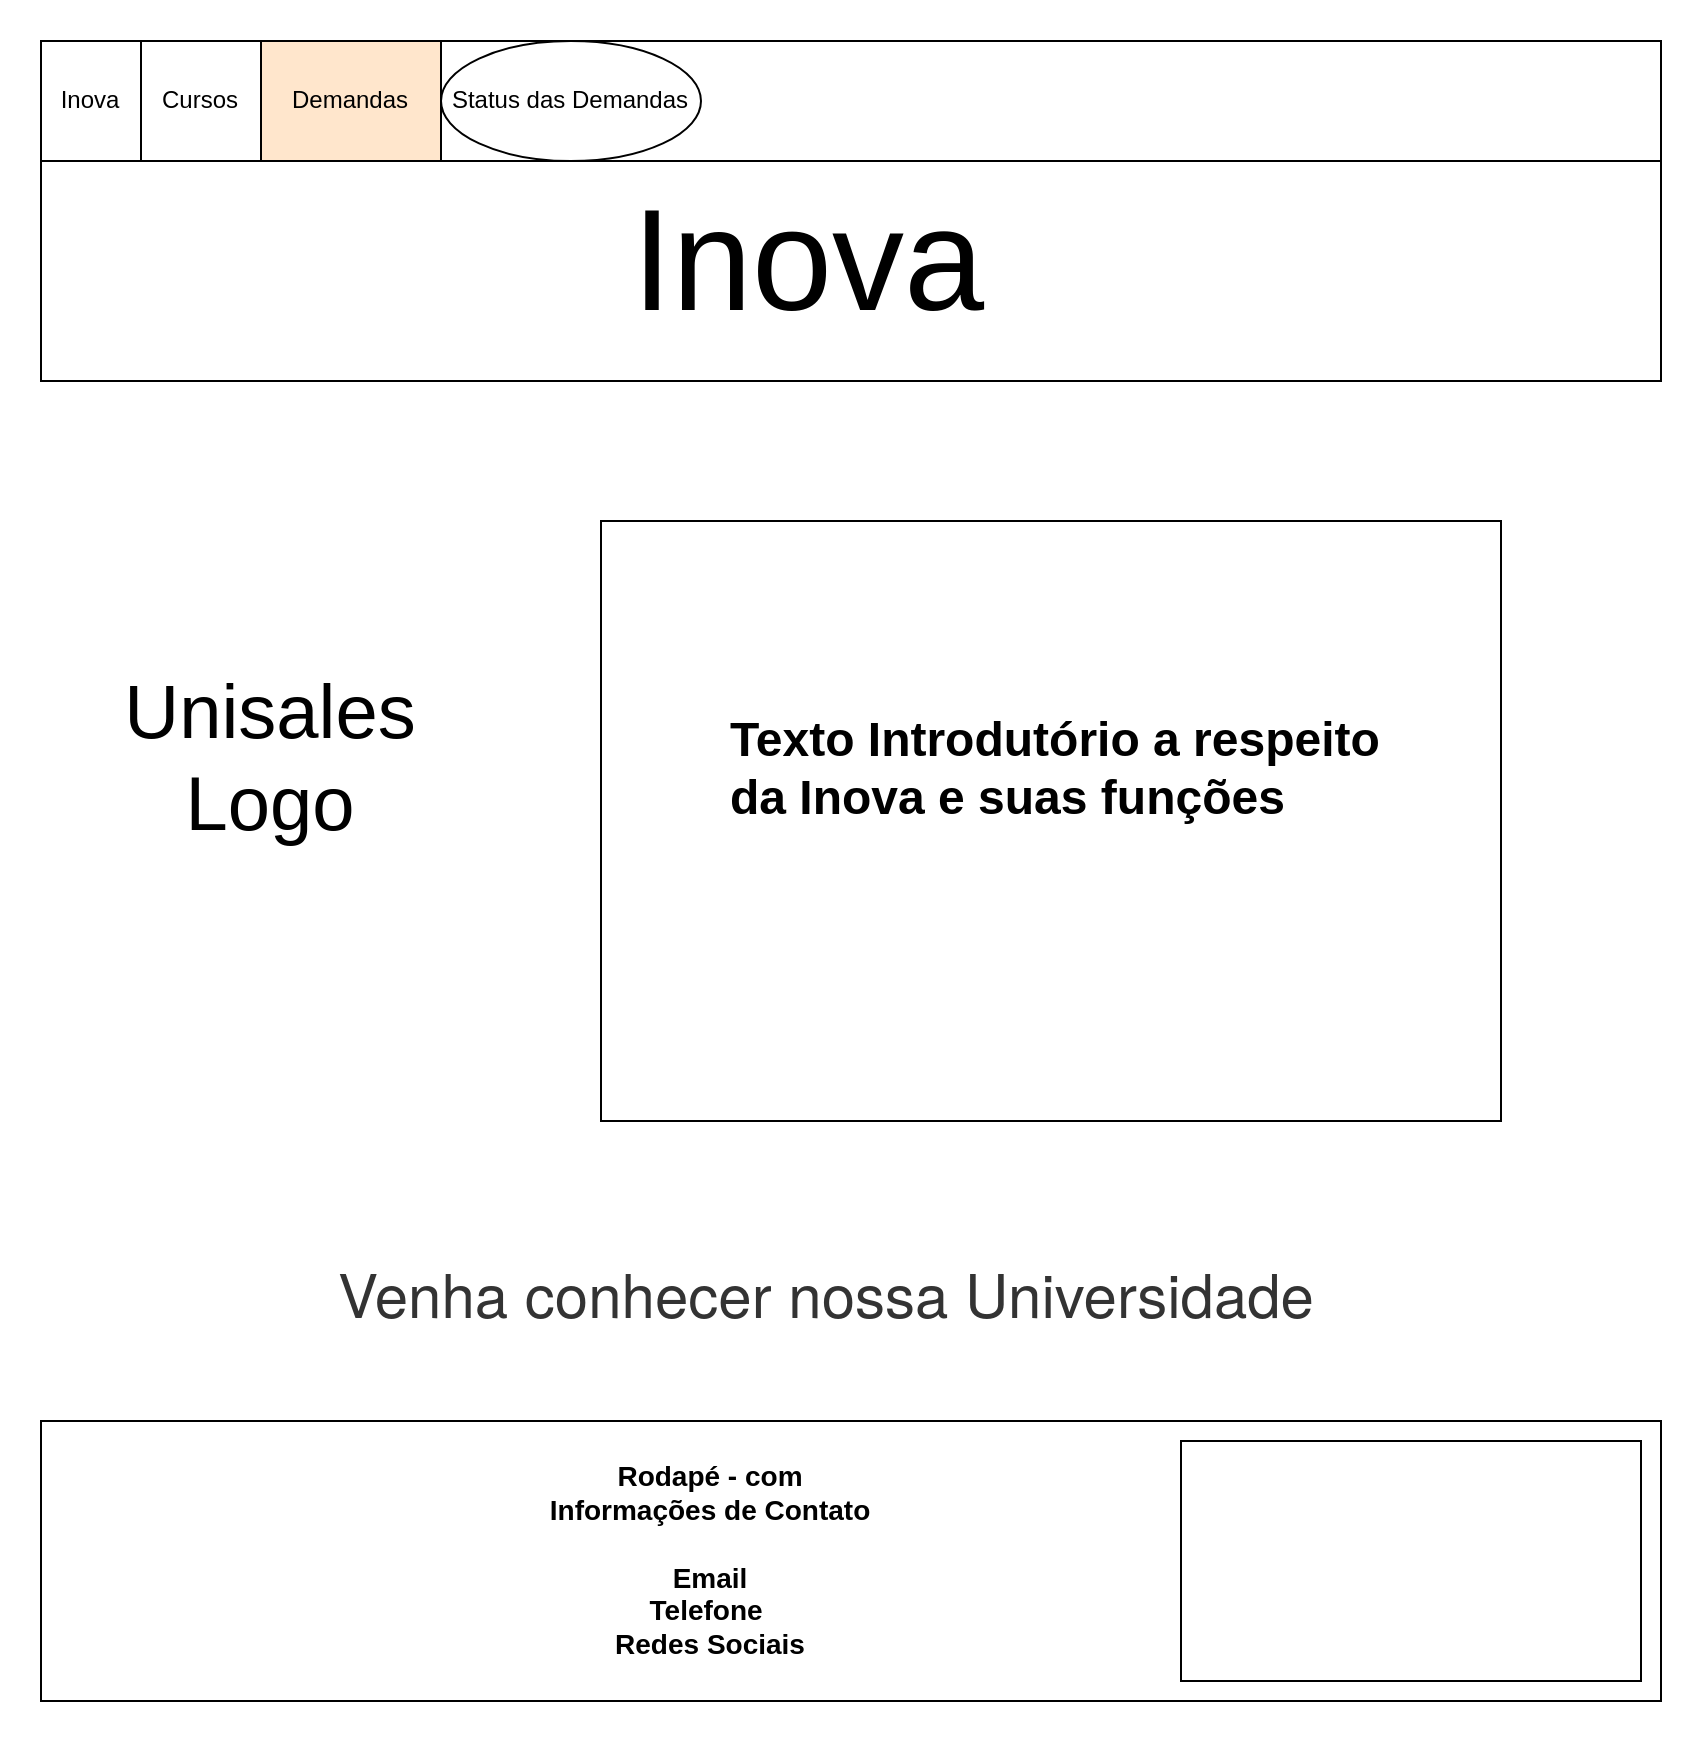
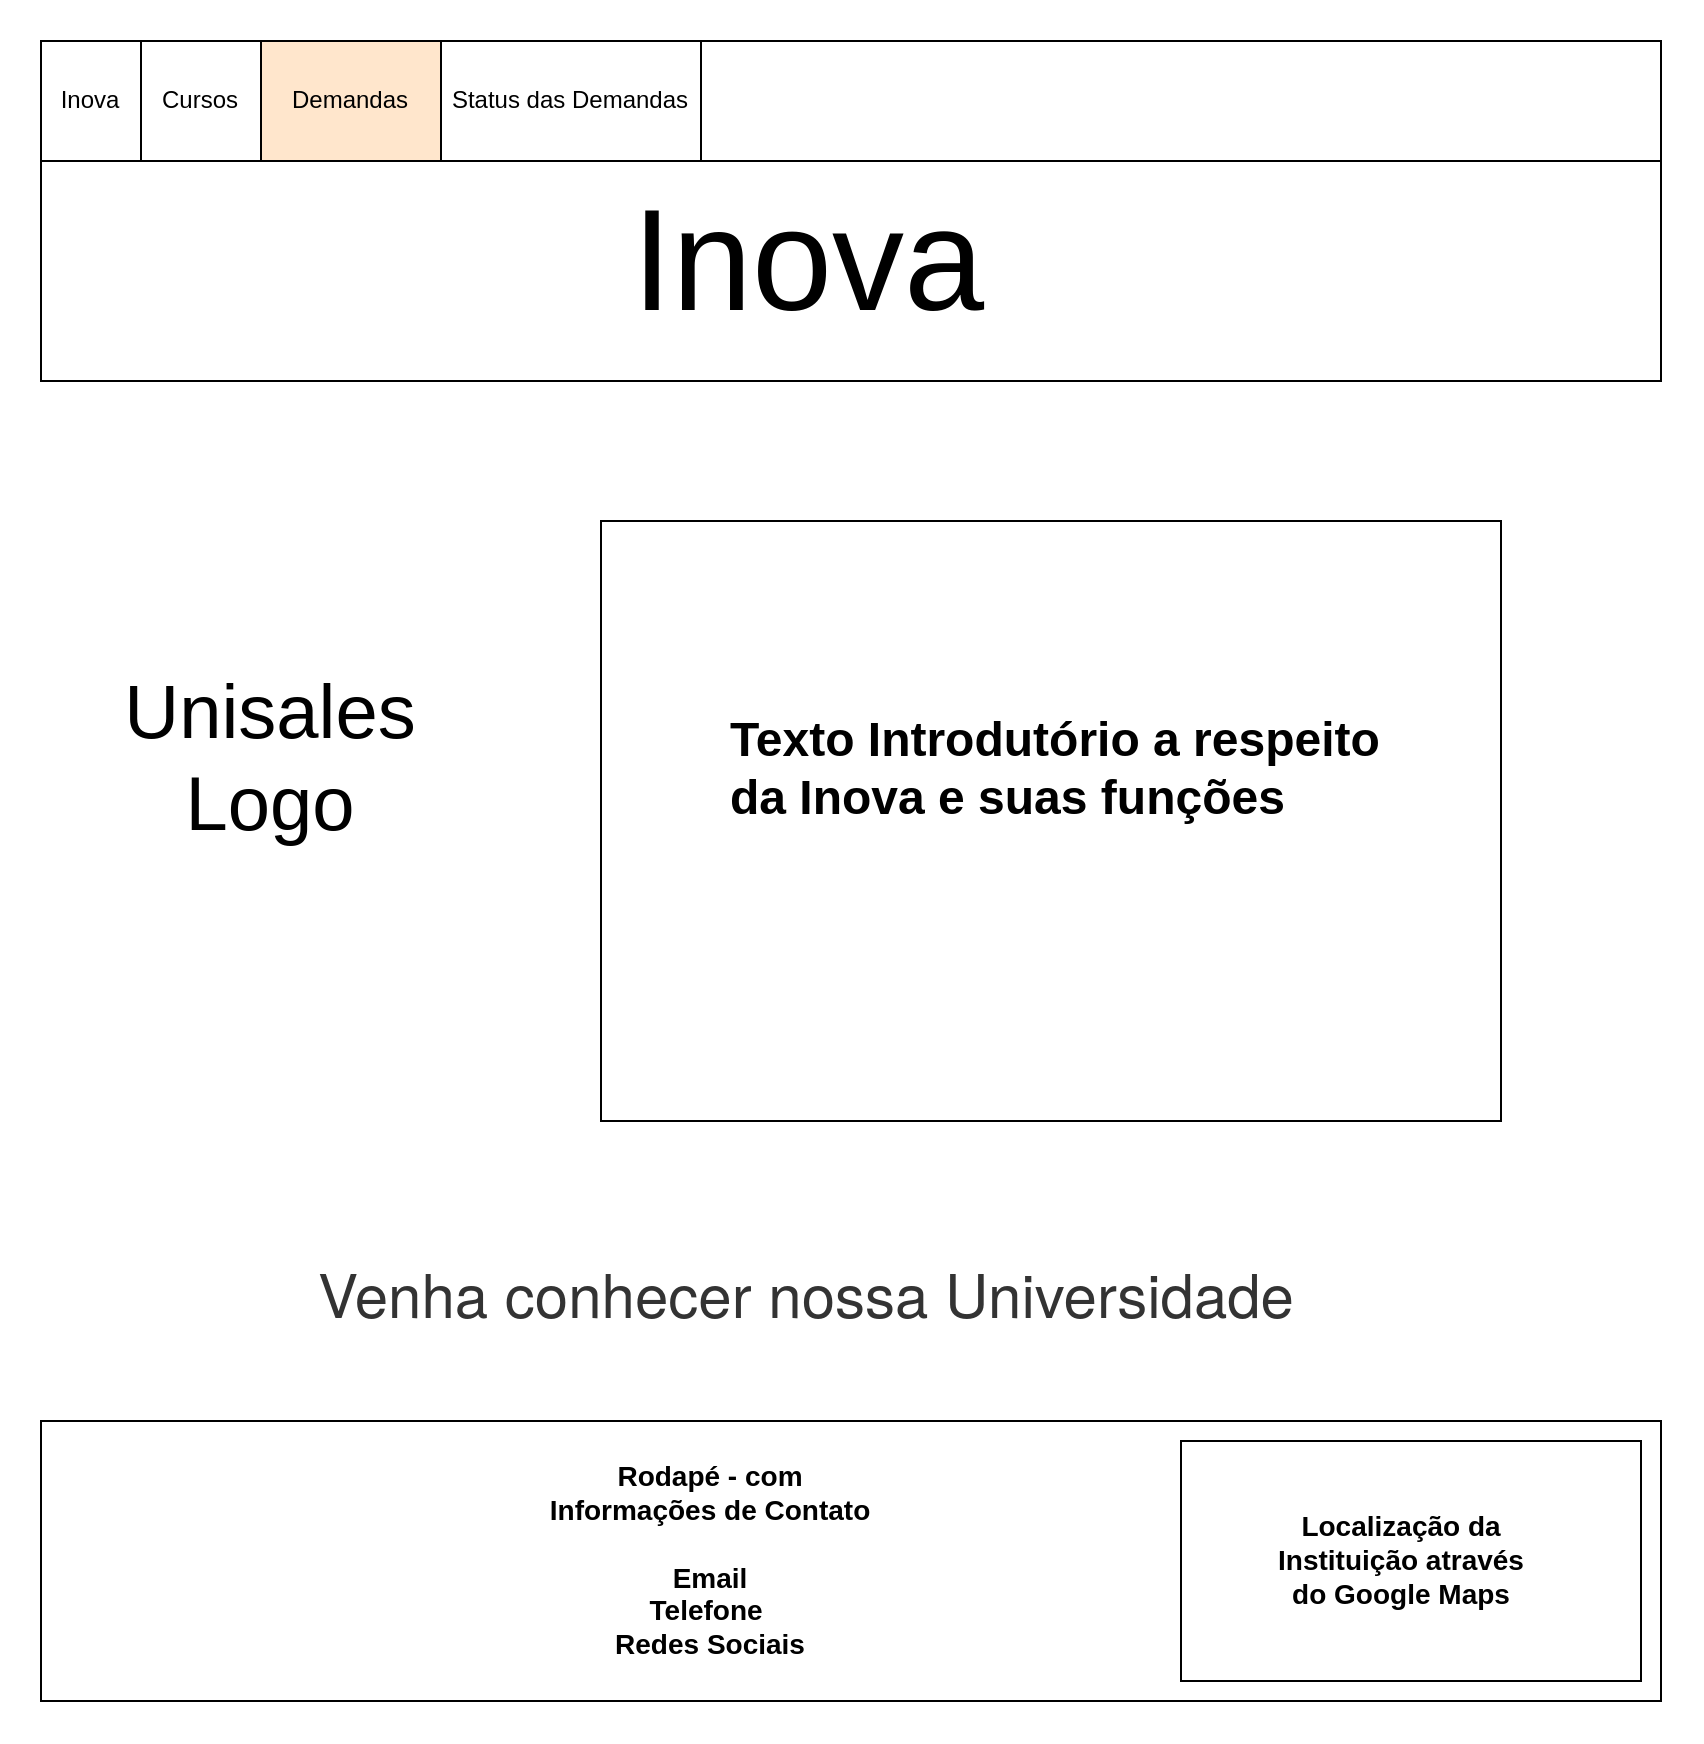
node "Status das Demandas": shape ellipse -> rectangle
node "Venha conhecer nossa Universidade": moved (829, 1321) -> (809, 1321)
node "Localização da Instituição através do Google Maps": added
